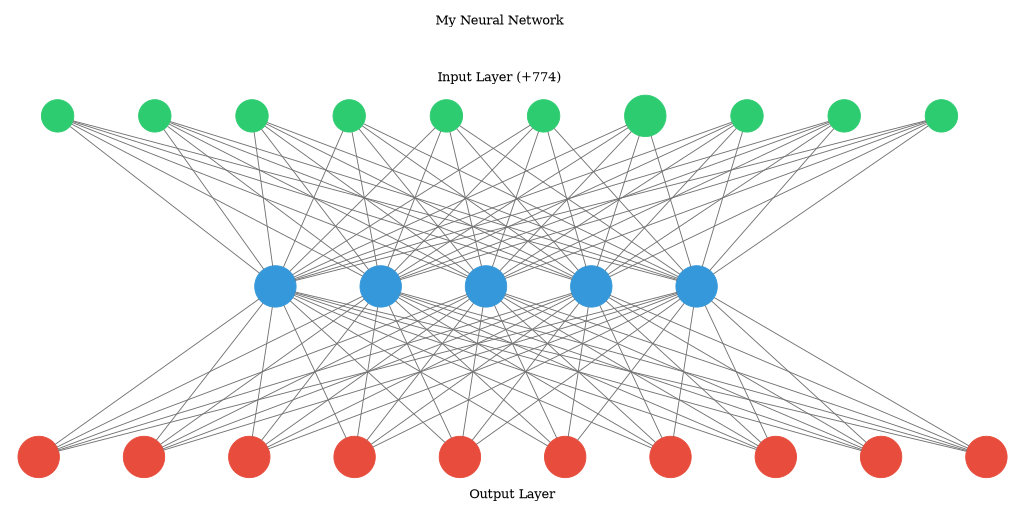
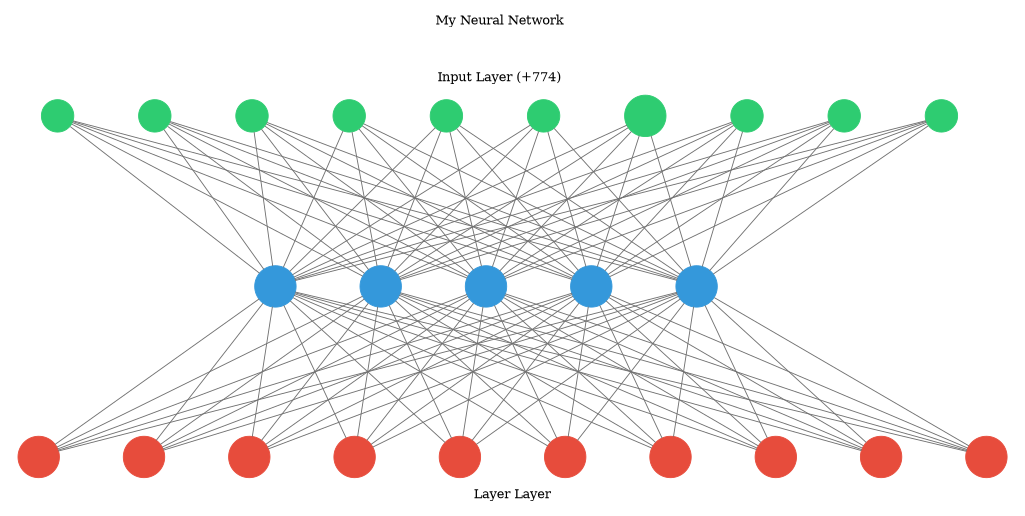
cluster "Output Layer": label "Output Layer" -> "Layer Layer"
